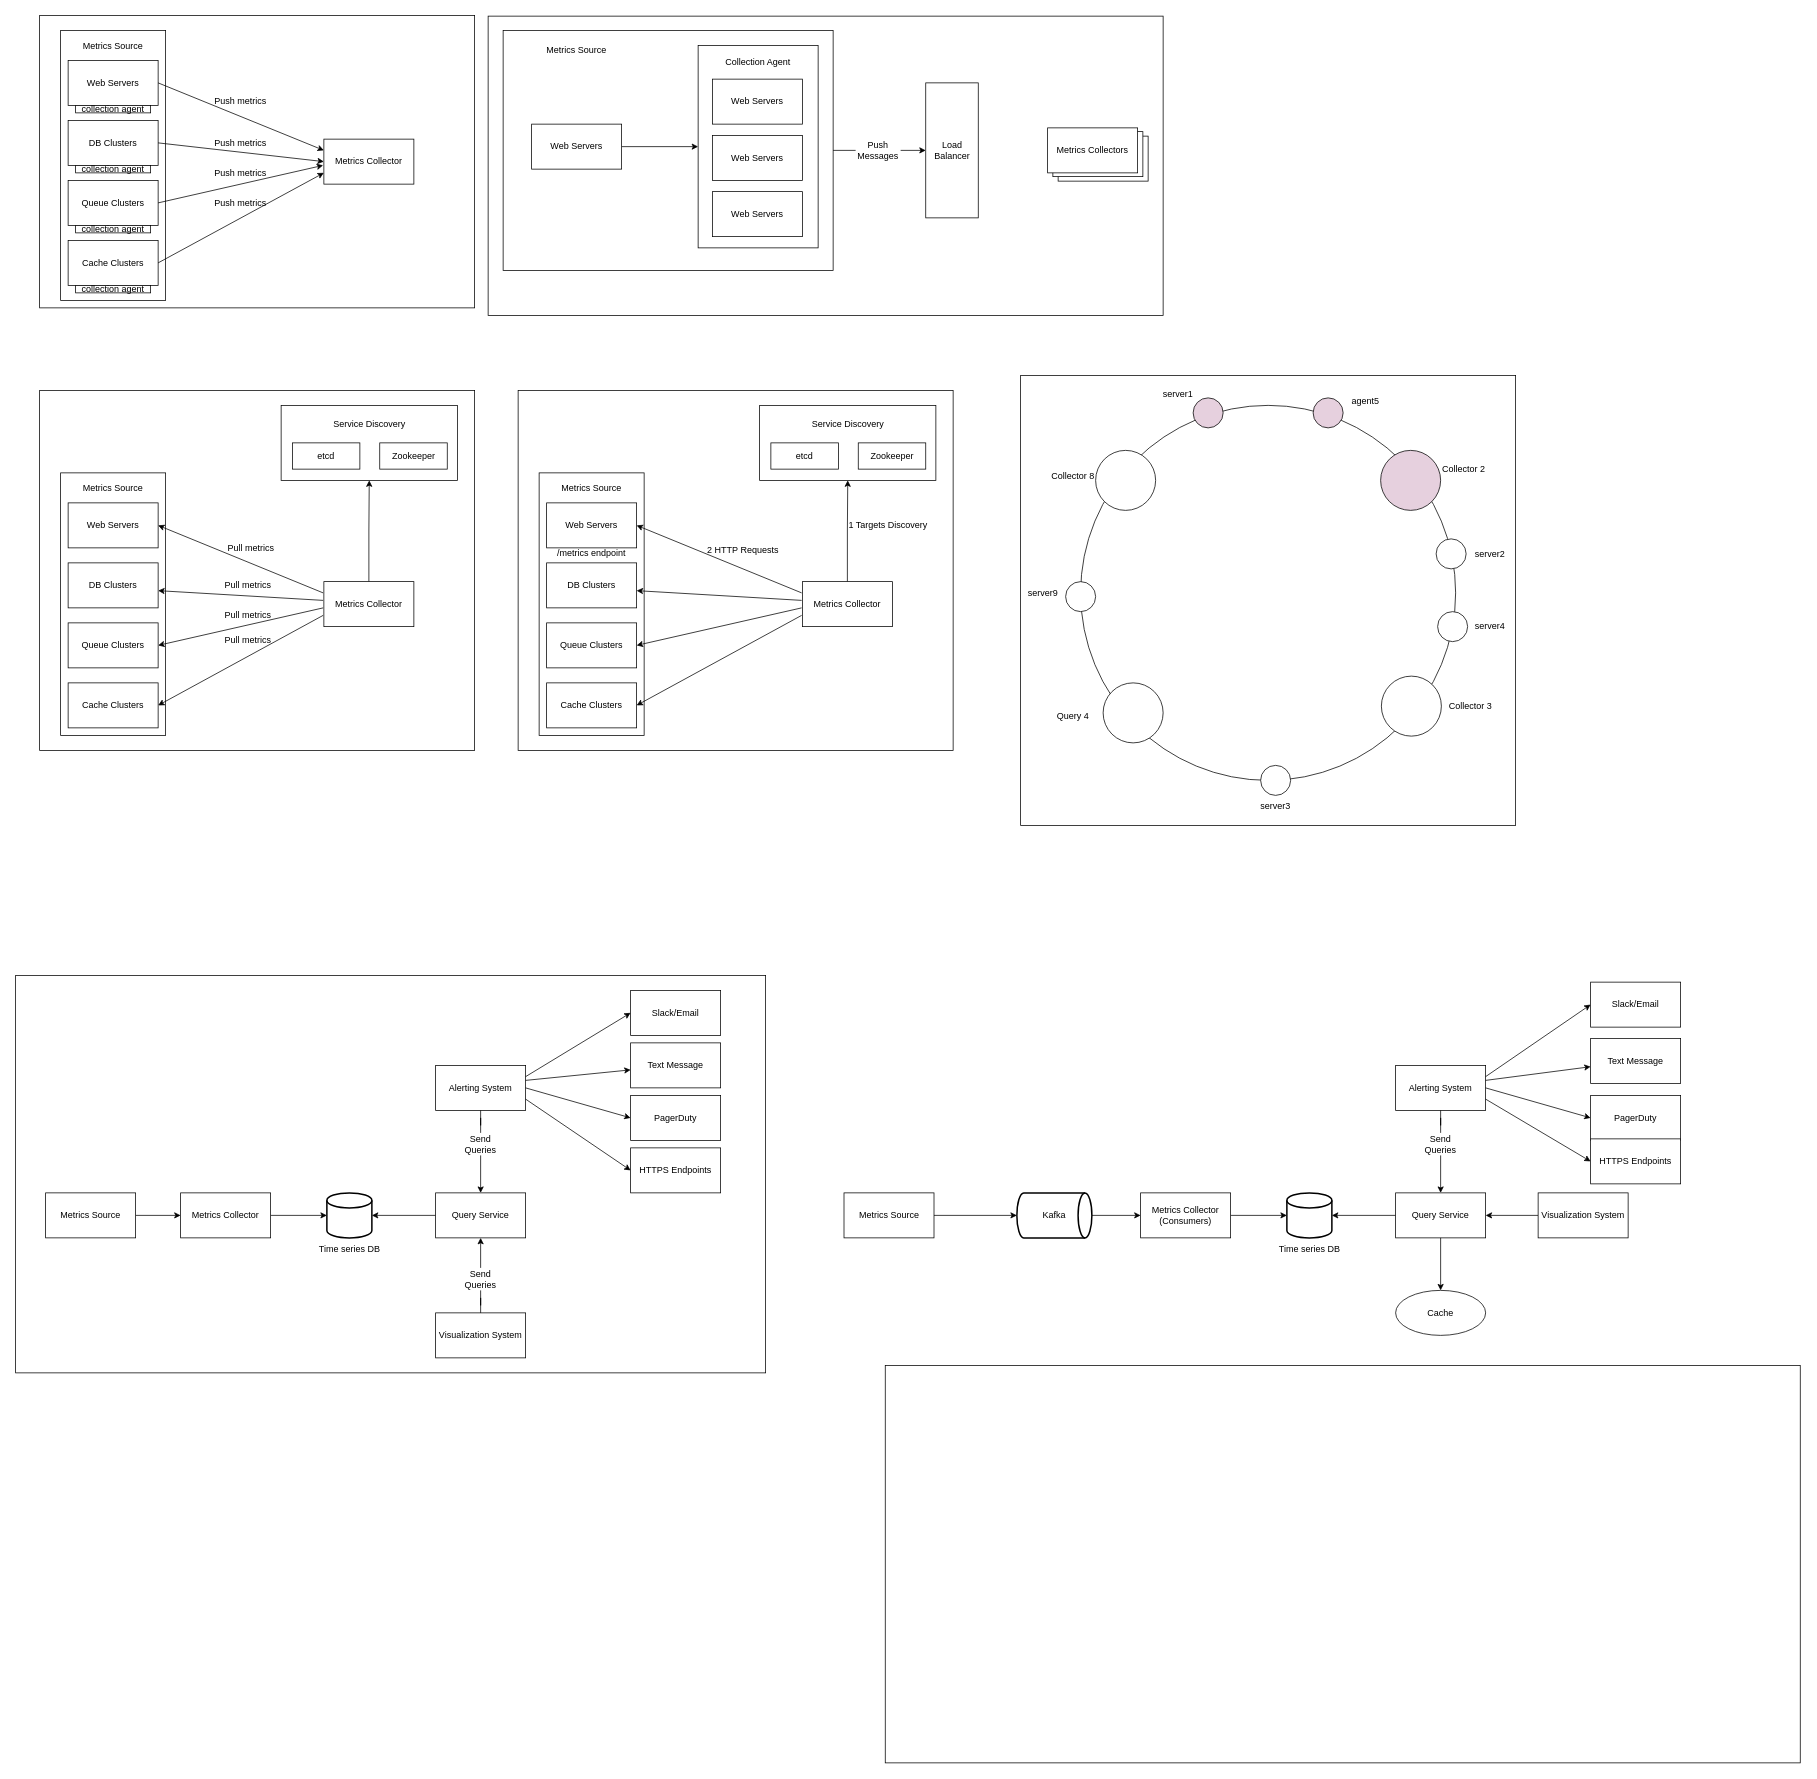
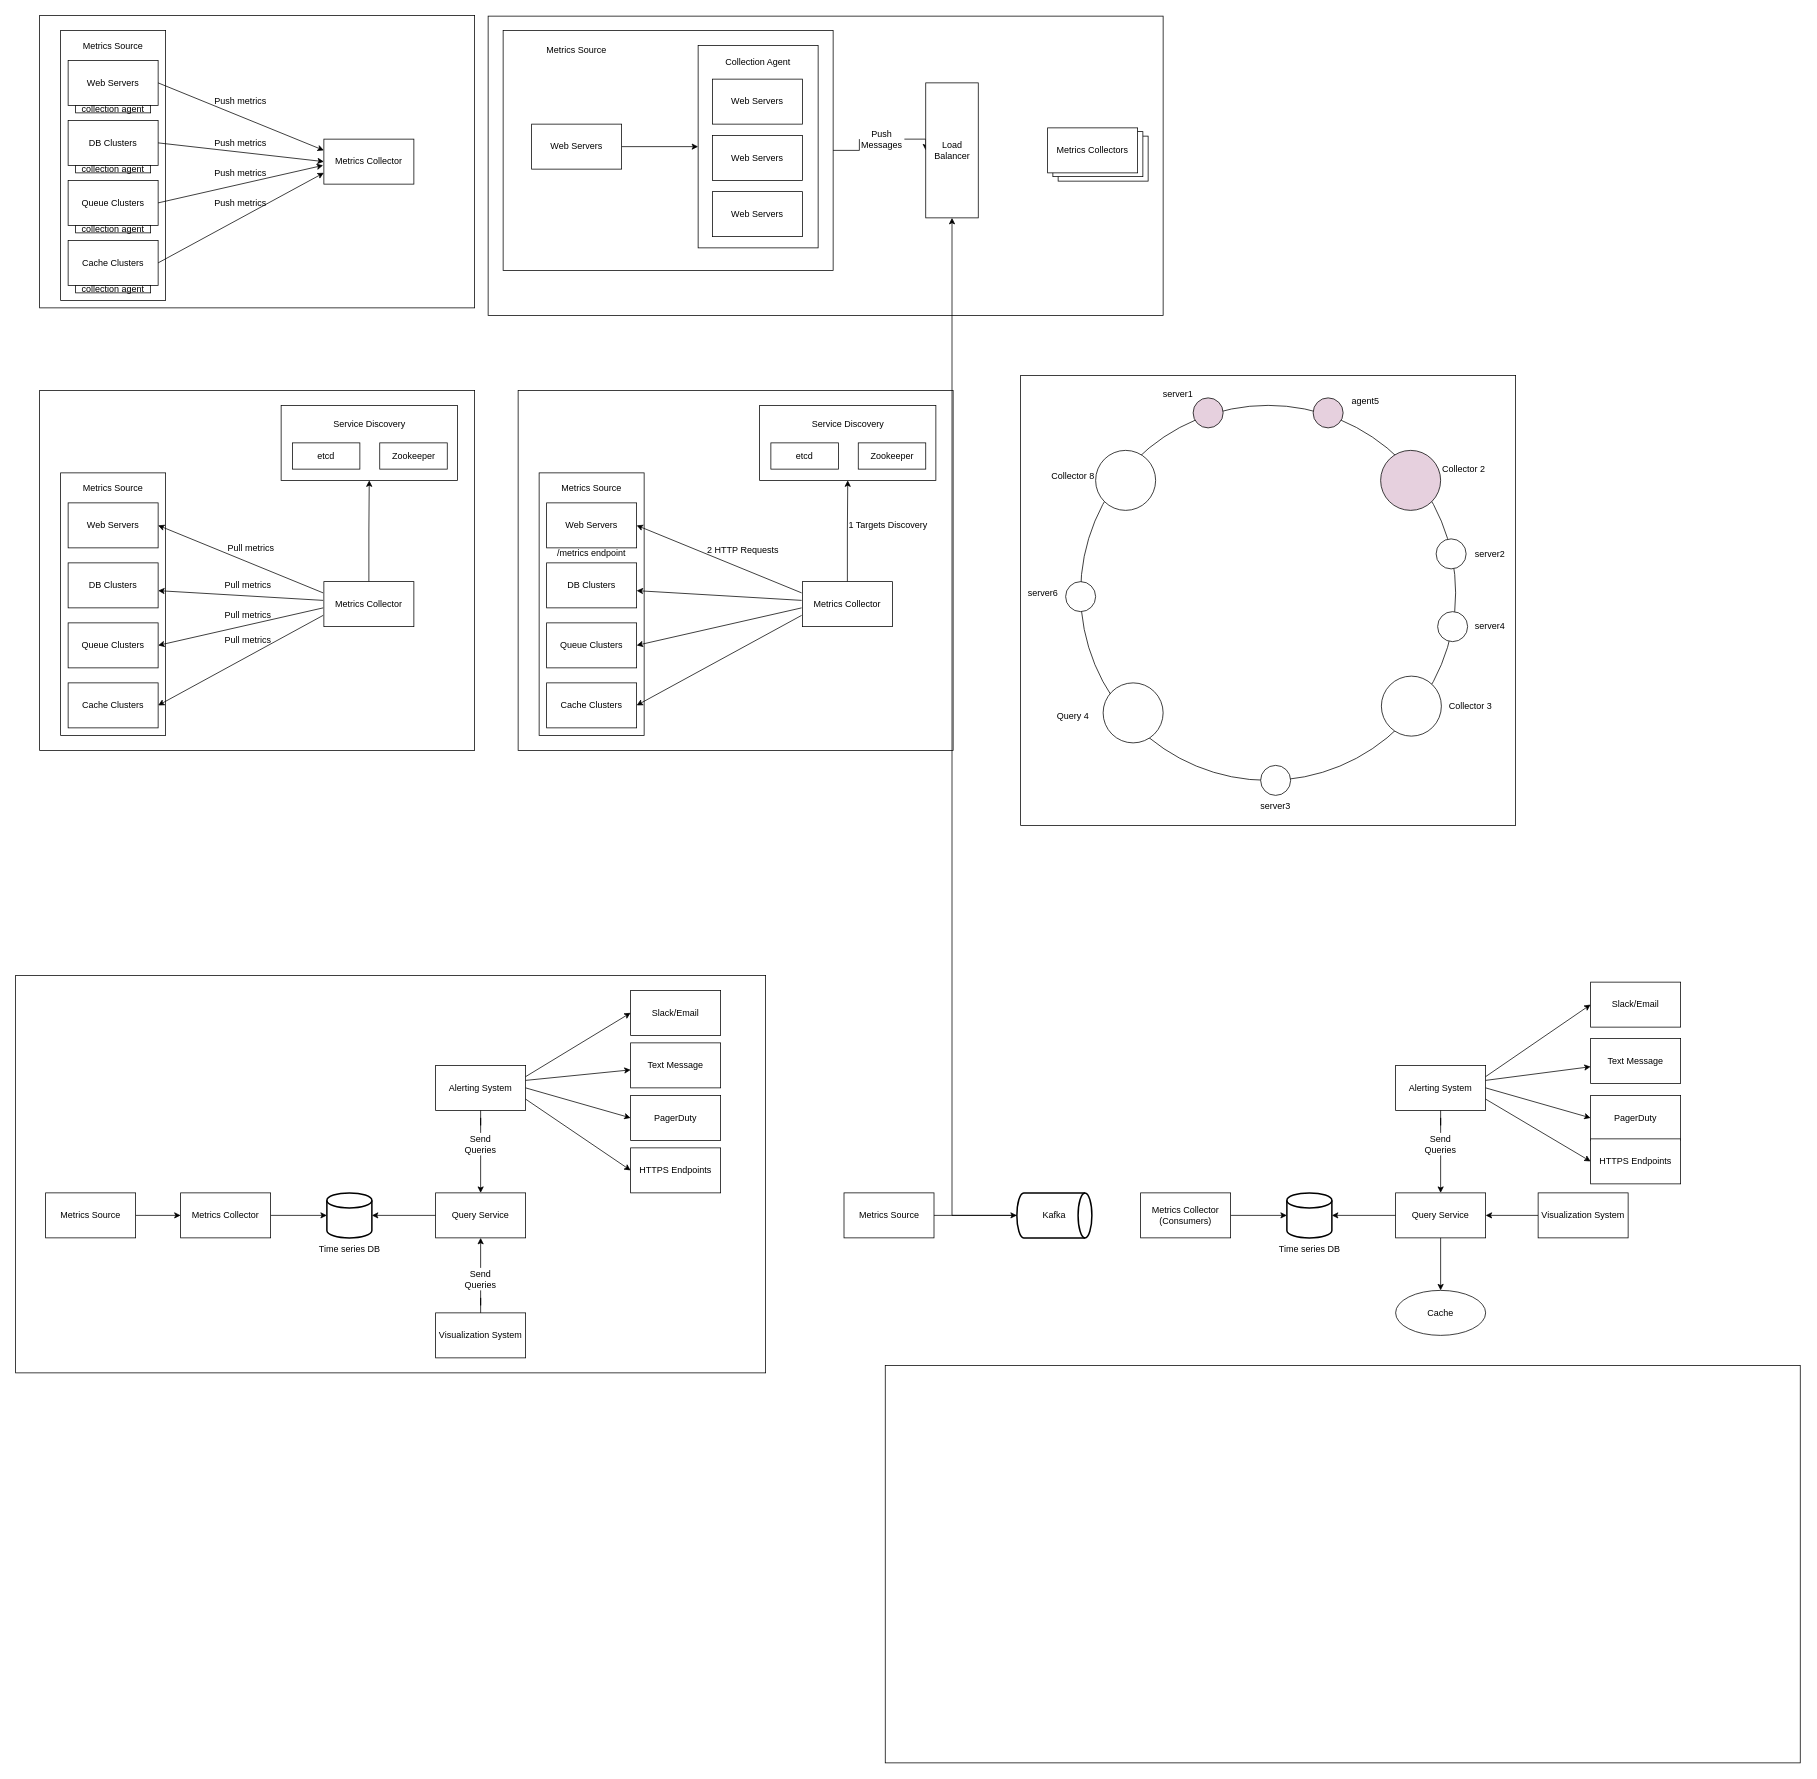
node "Push Messages": moved (878, 150) -> (882, 139)
node "server9": label "server9" -> "server6"
edge "Kafka" -> "Metrics Collector (Consumers)": now "Kafka" -> "Load Balancer"
